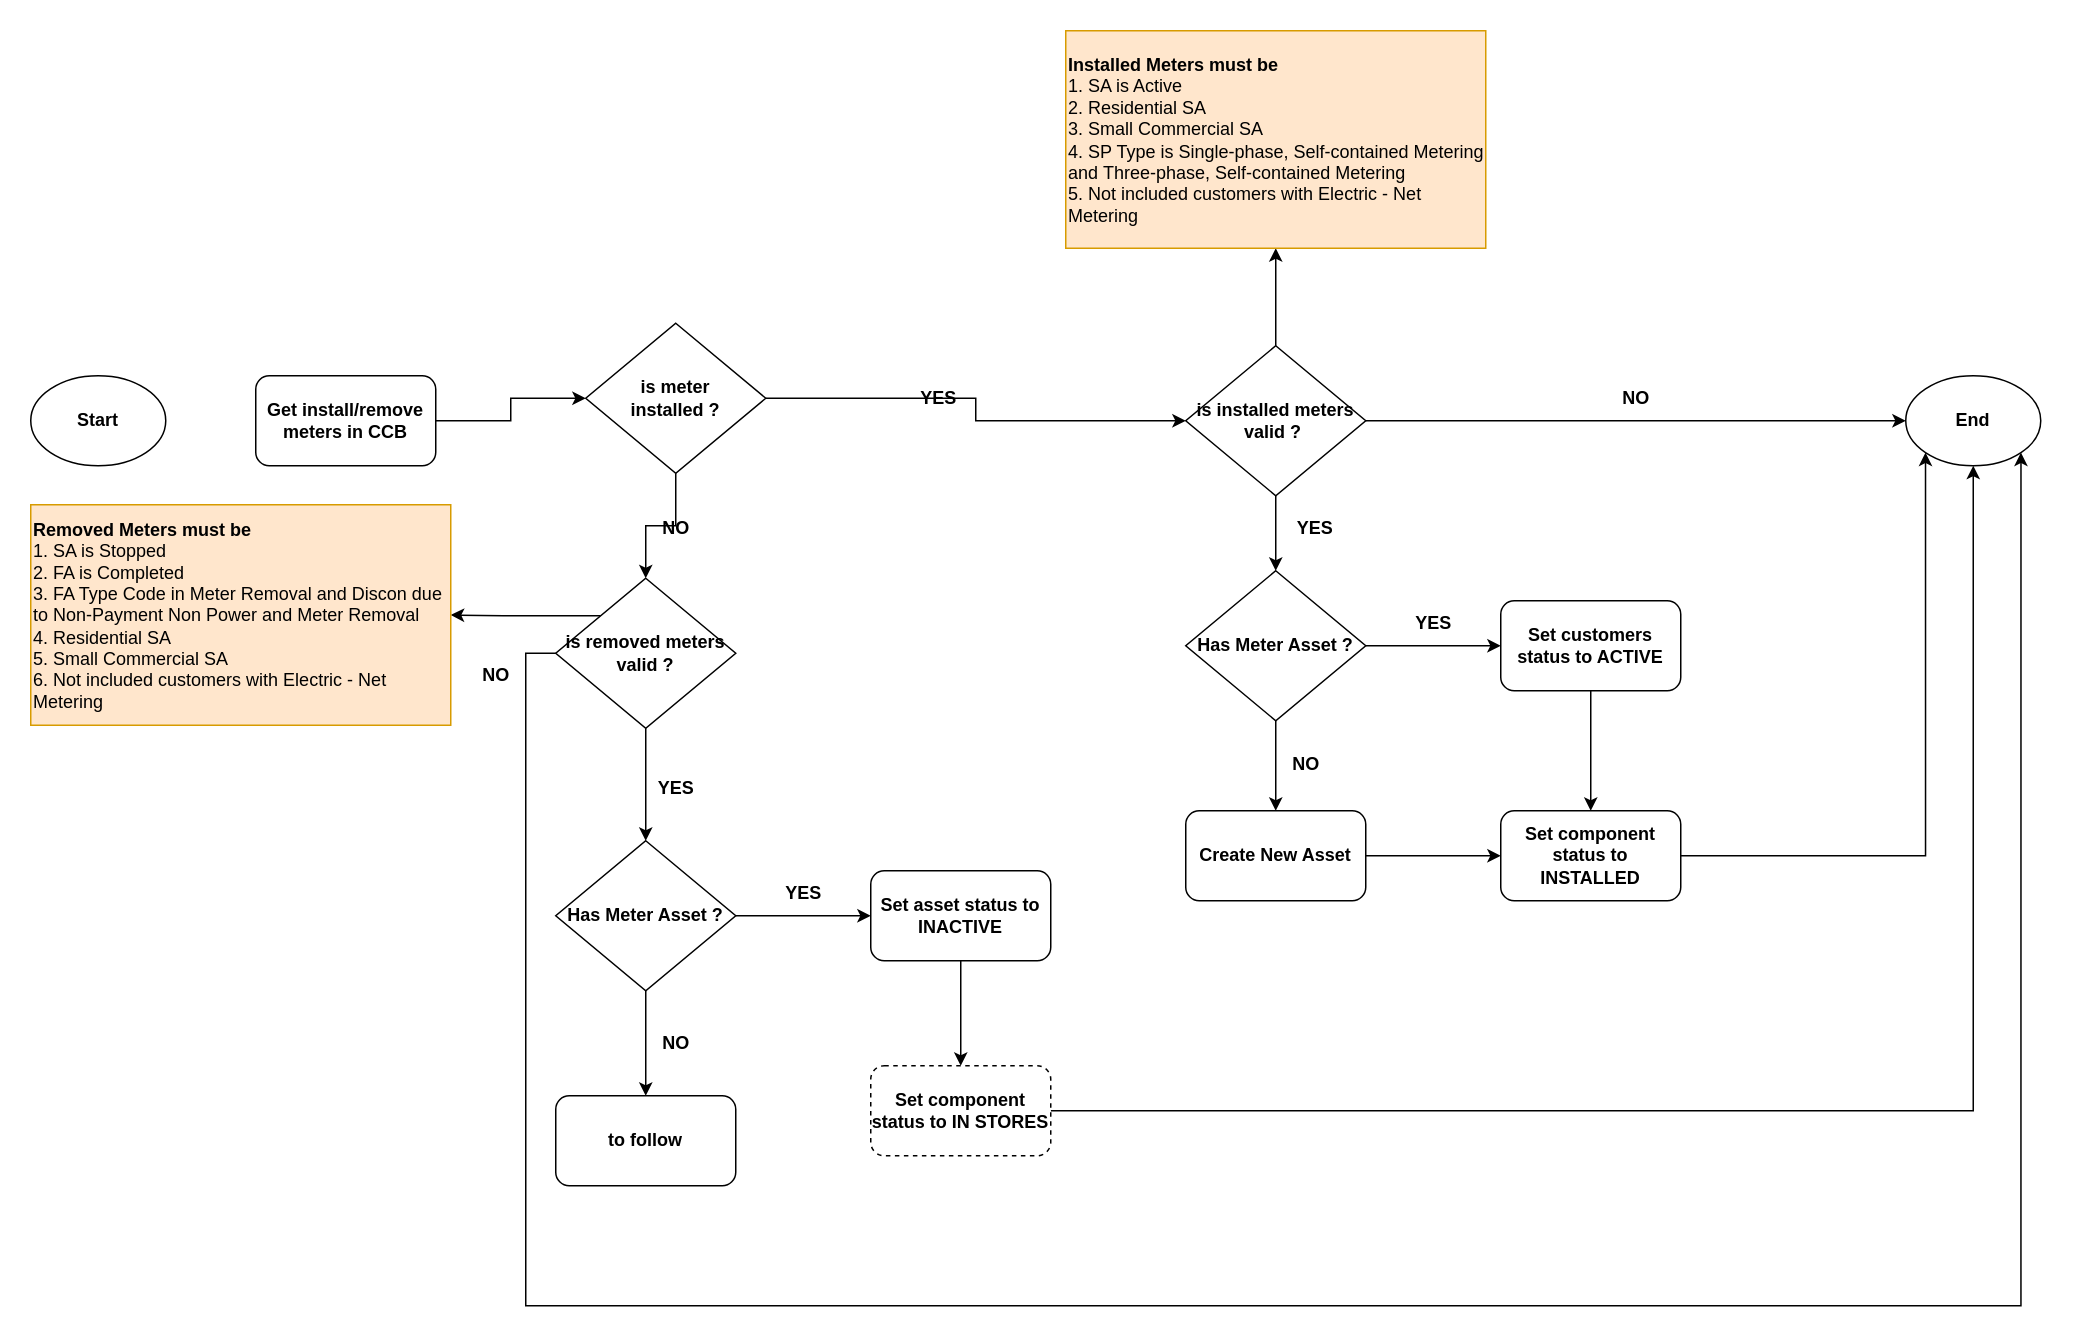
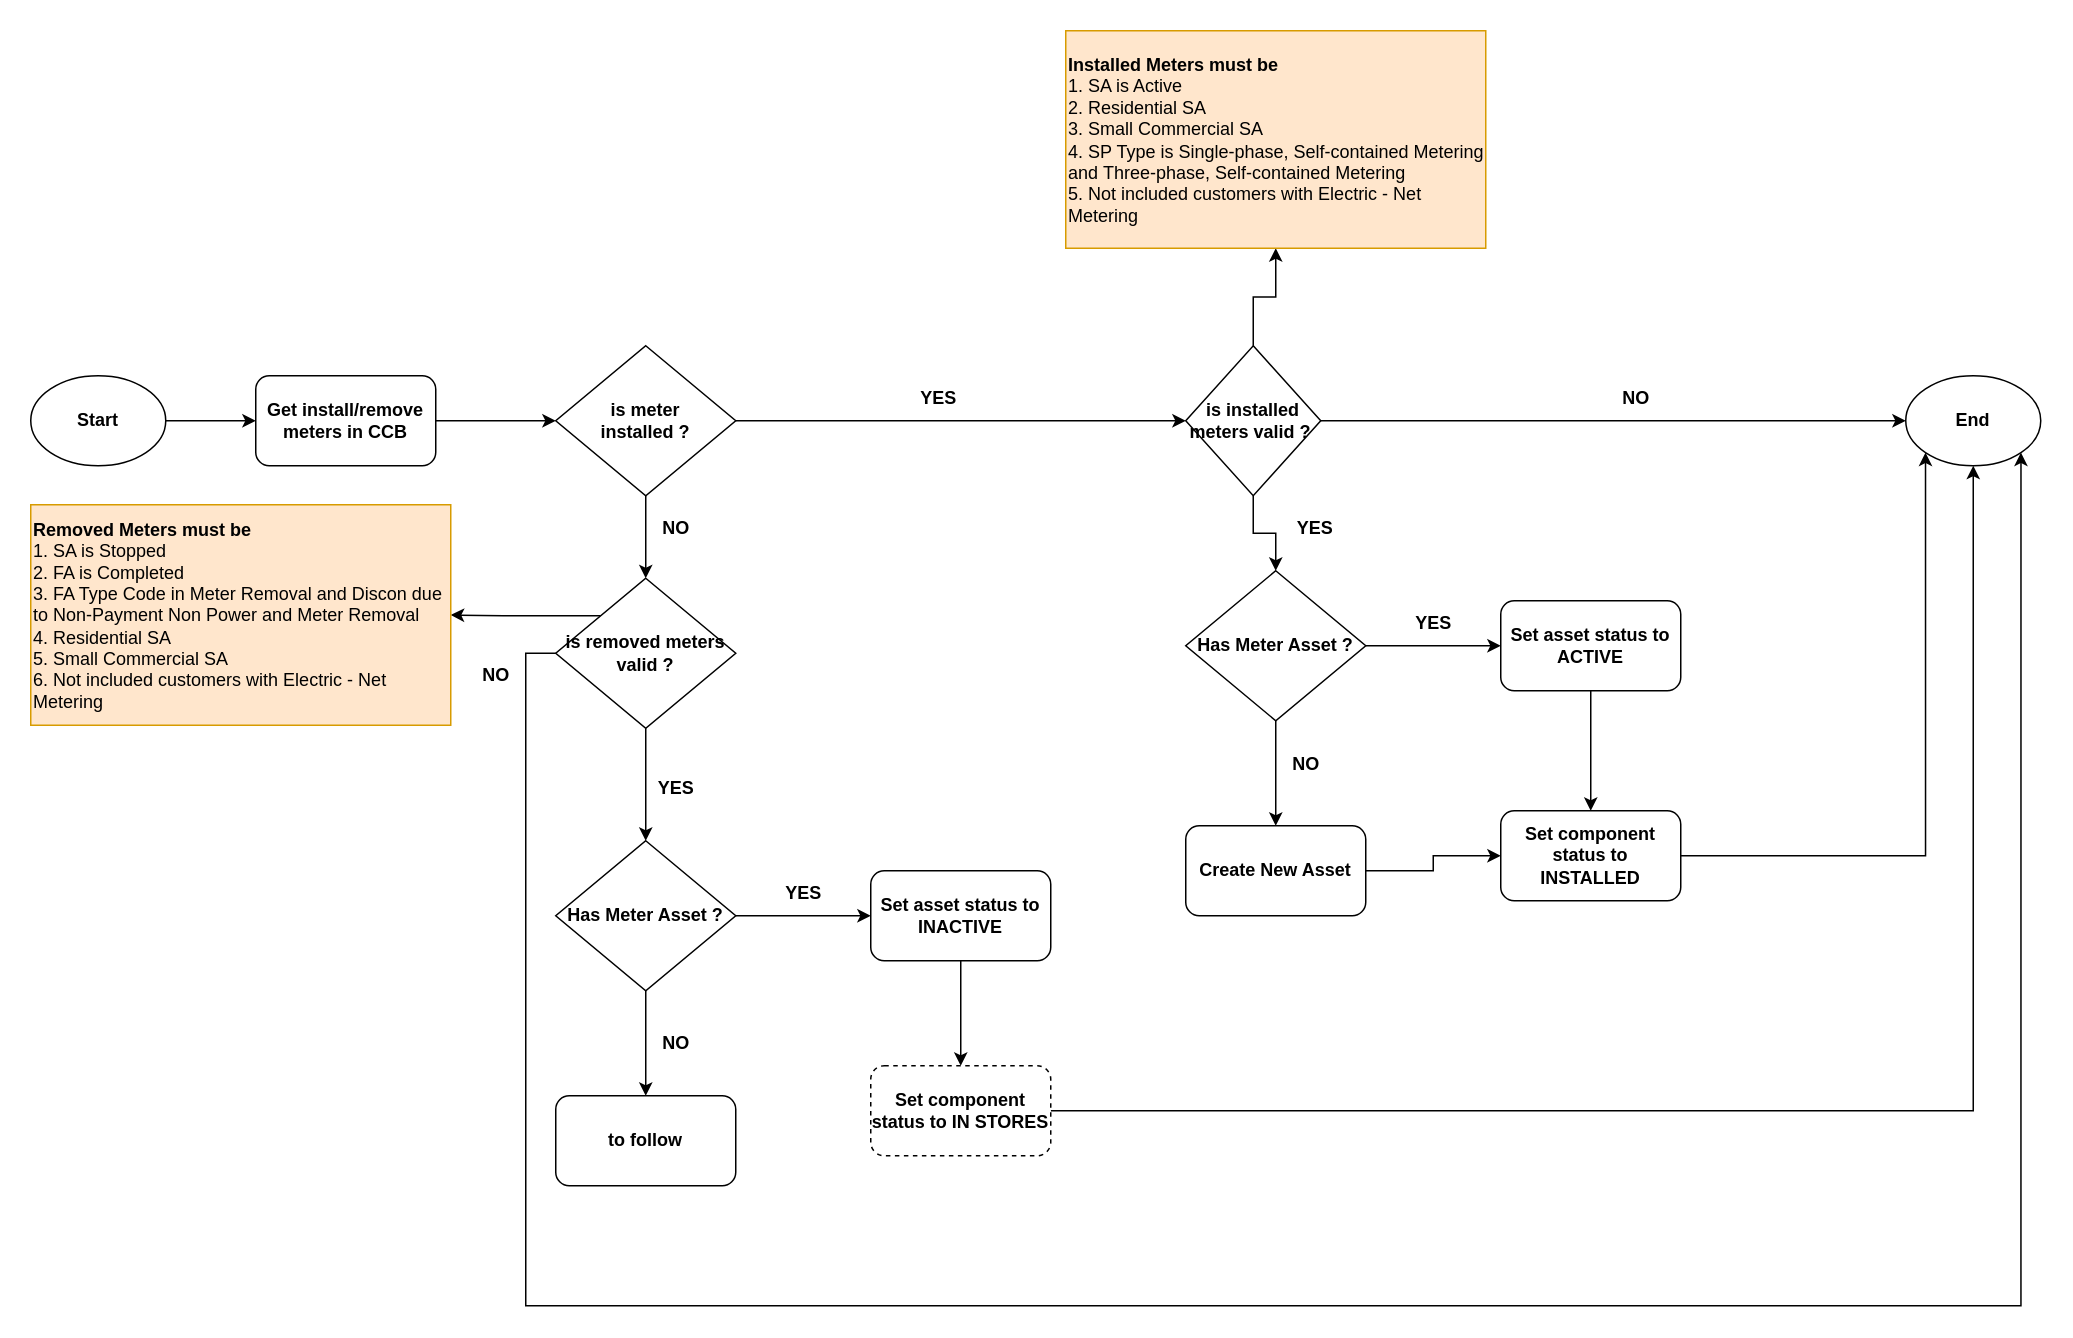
node "is meter installed ?": moved (676, 398) -> (646, 421)
edge "Start" -> "Get install/remove meters in CCB": added
node "is installed meters valid ?": size 180x150 -> 135x150
node "Set customers status to ACTIVE": label "Set customers status to ACTIVE" -> "Set asset status to ACTIVE"
node "Create New Asset": moved (1276, 856) -> (1276, 871)
